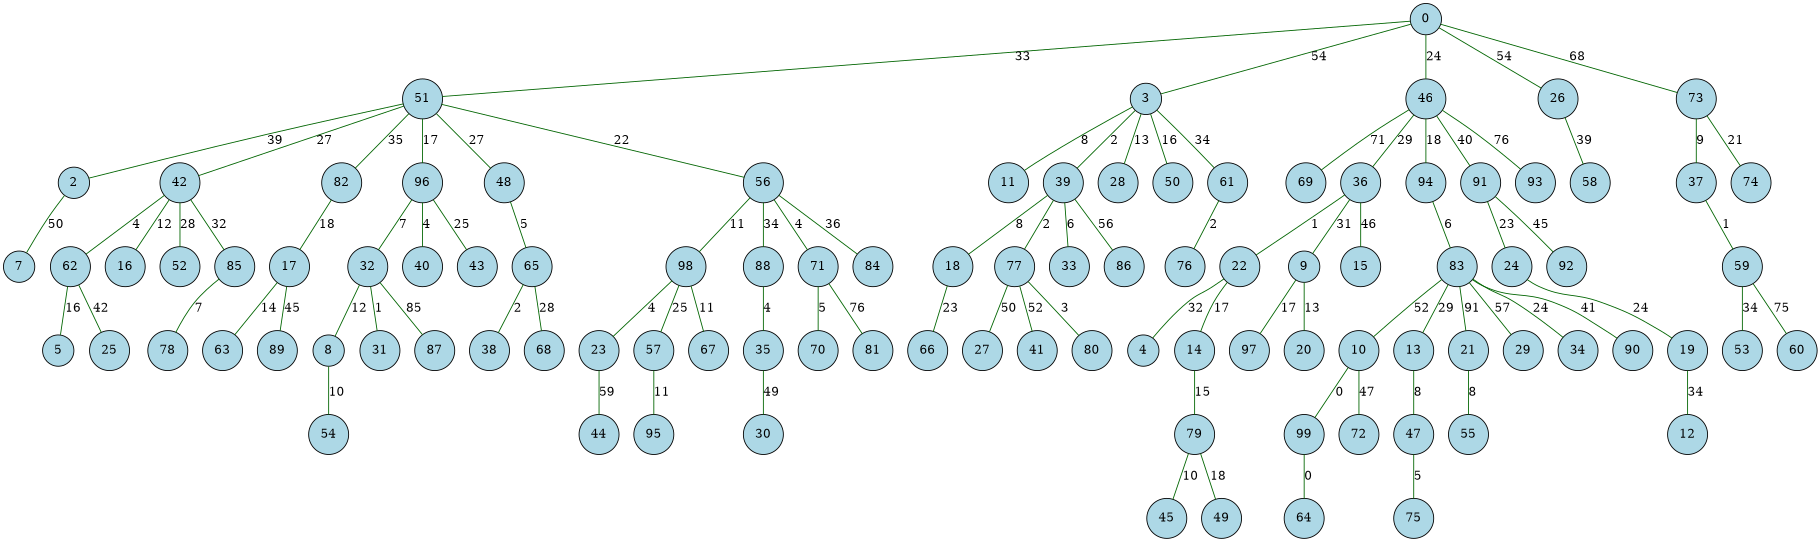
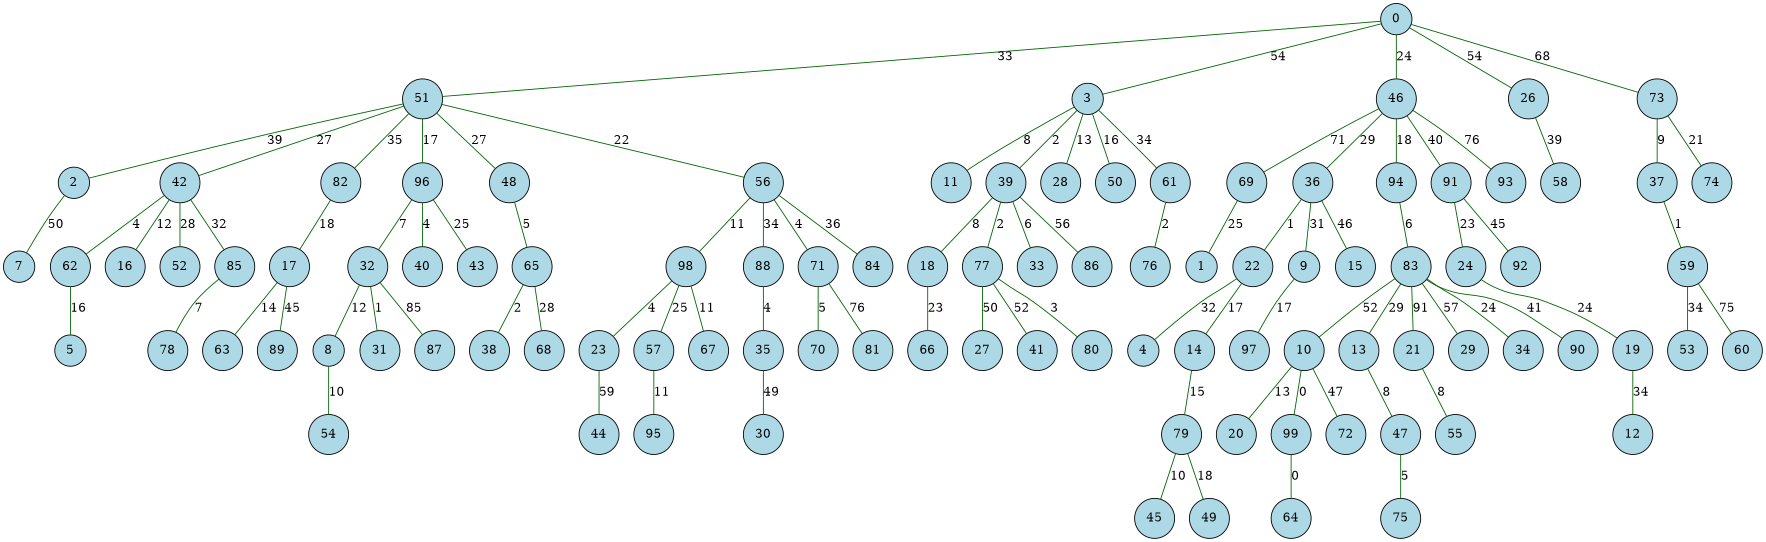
node "1": added
edge "9" -- "20": now "10" -- "20"
node "25": removed
